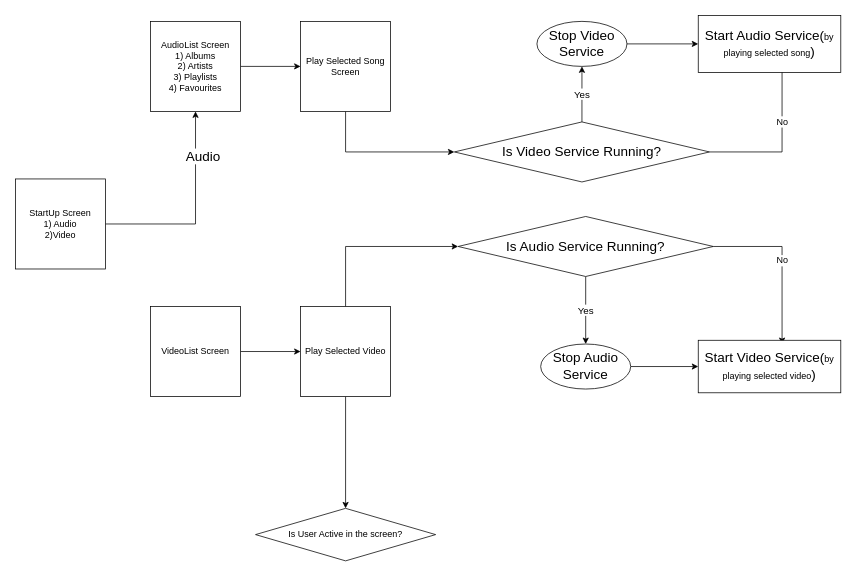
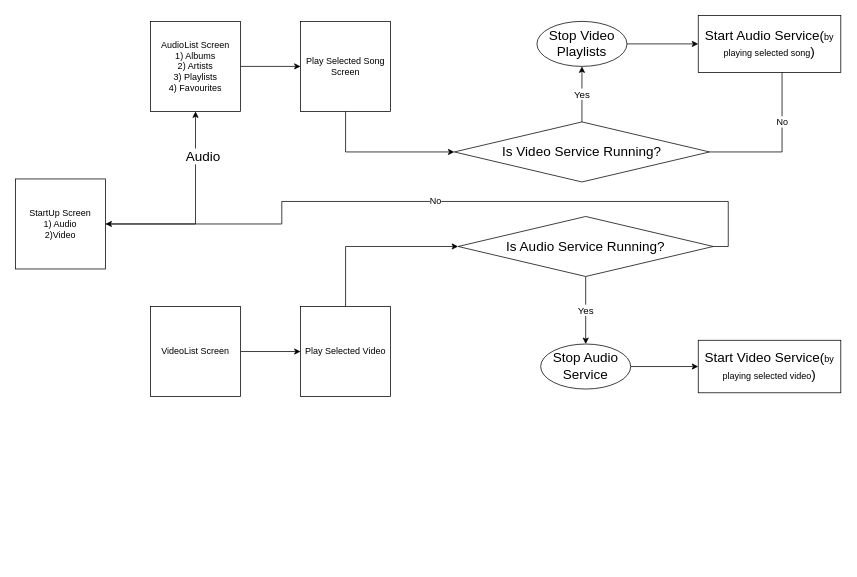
node "Stop Video Service": label "Stop Video Service" -> "Stop Video Playlists"
edge "Is Audio Service Running?" -> "Start Video Service(by playing selected video)": now "Is Audio Service Running?" -> "StartUp Screen 1) Audio 2)Video"
edge "Play Selected Video" -> "Is User Active in the screen?": removed
node "Is User Active in the screen?": removed
